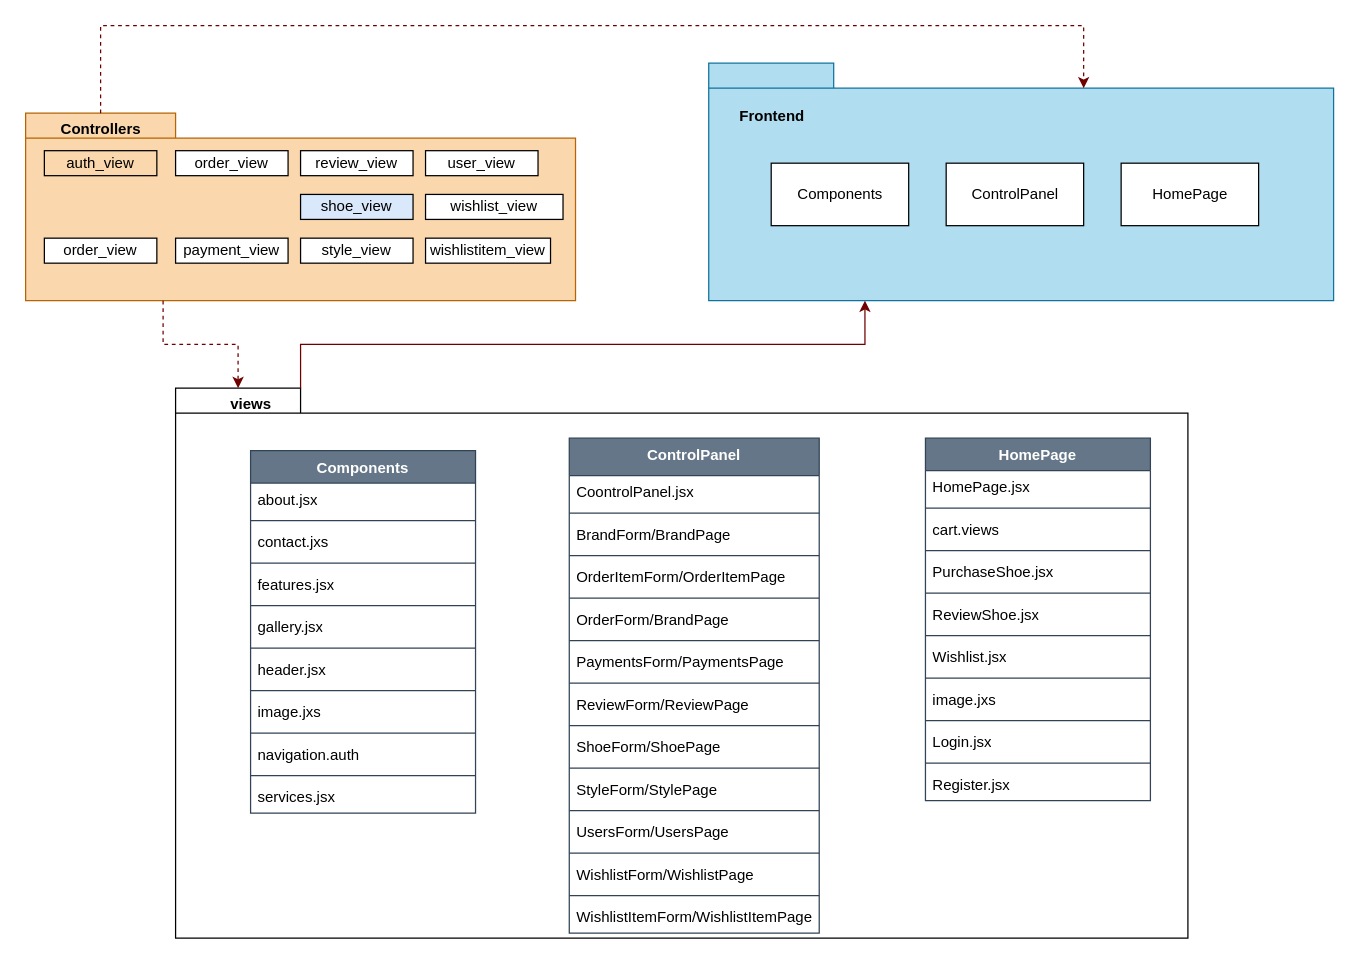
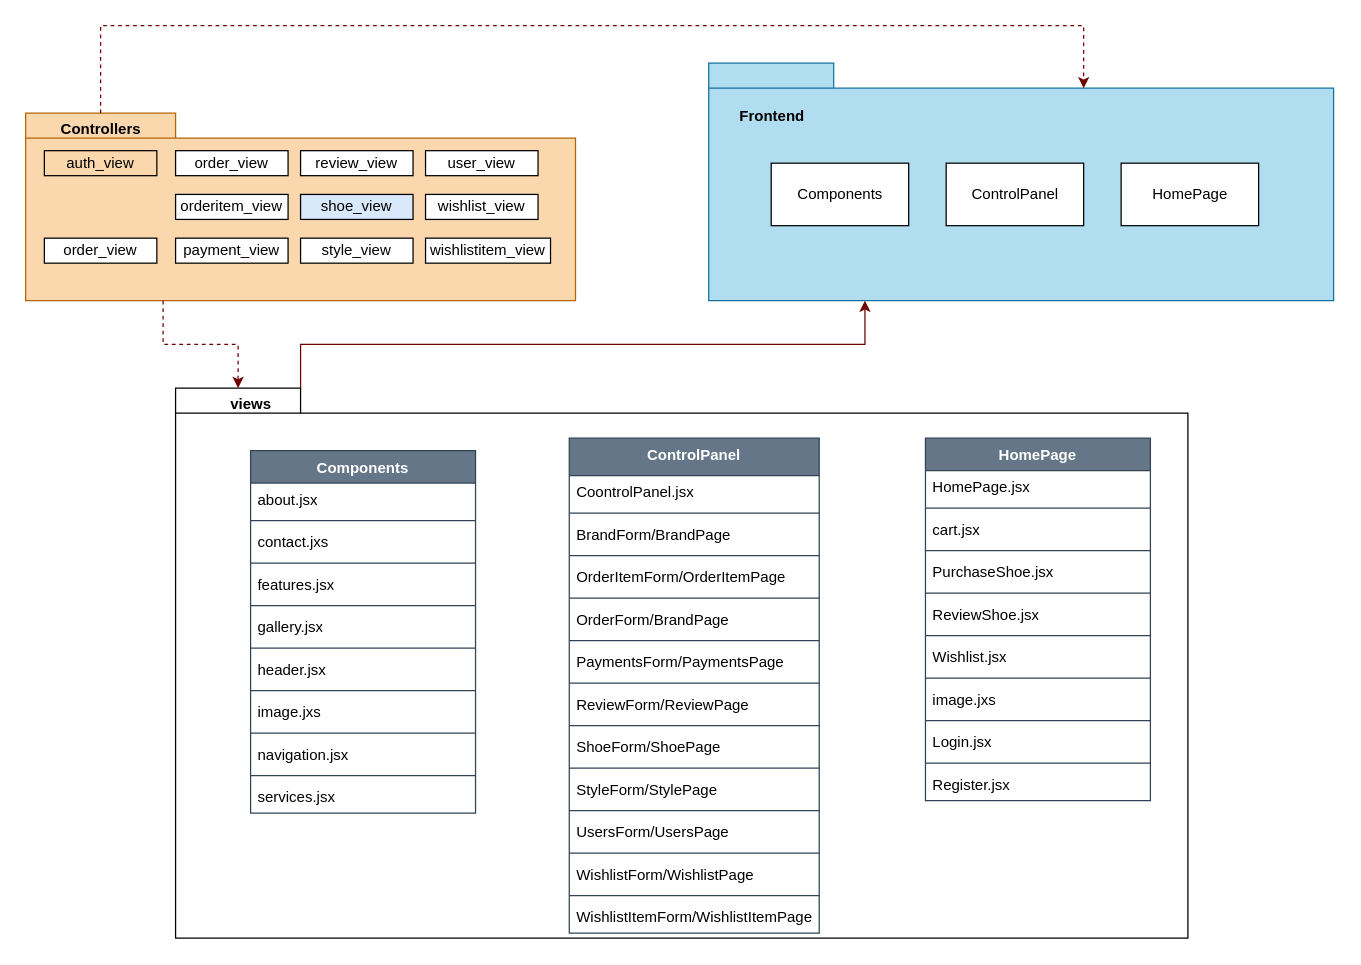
node "orderitem_view": added
node "wishlist_view": size 138x25 -> 113x25
node "cart.views": label "cart.views" -> "cart.jsx"
node "navigation.auth": label "navigation.auth" -> "navigation.jsx"
